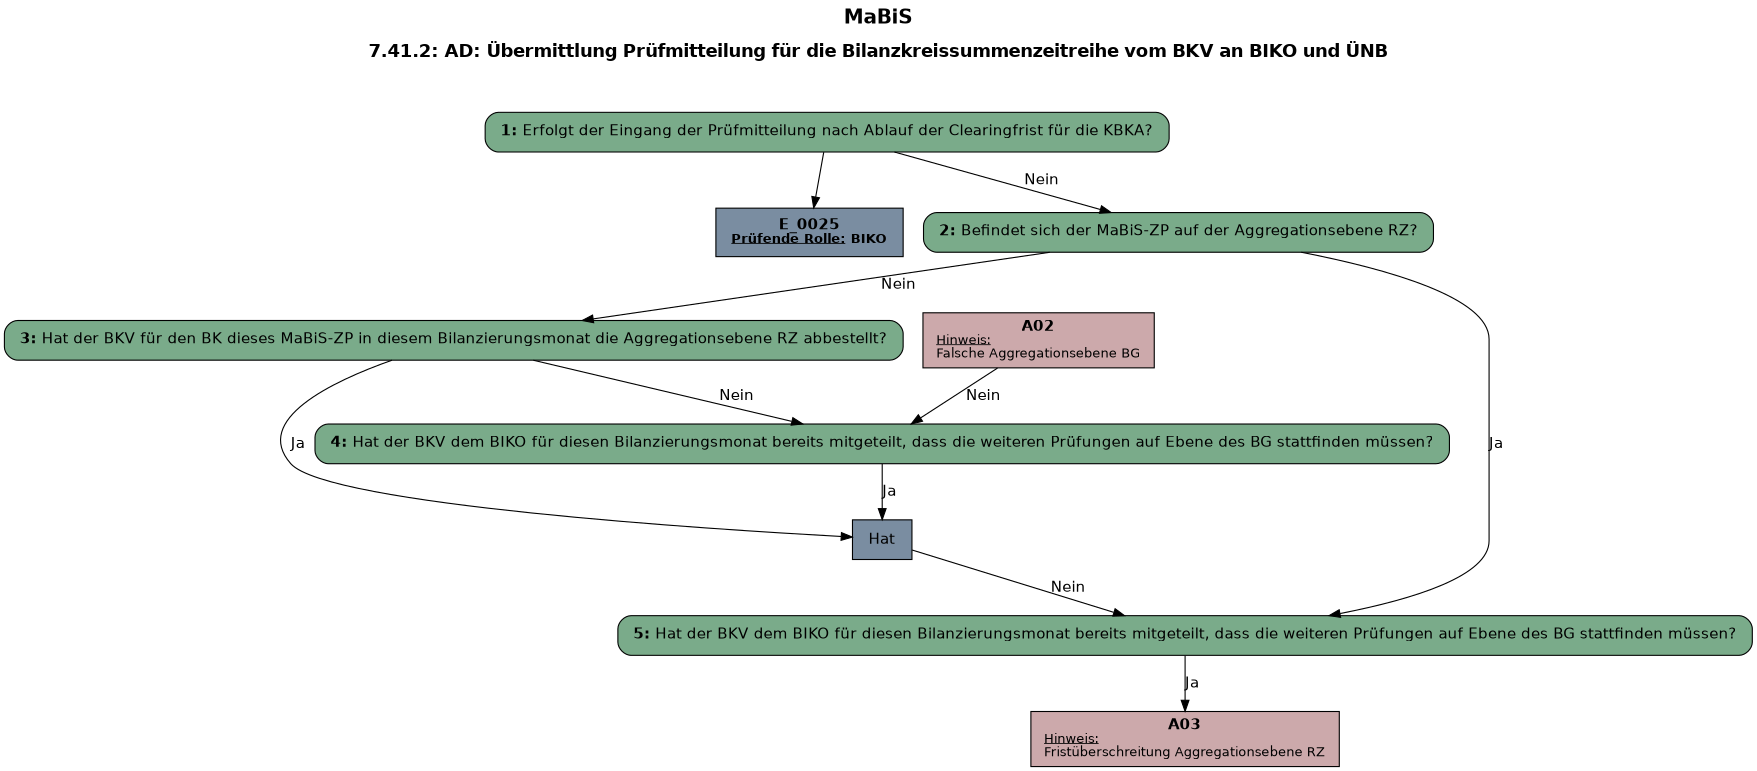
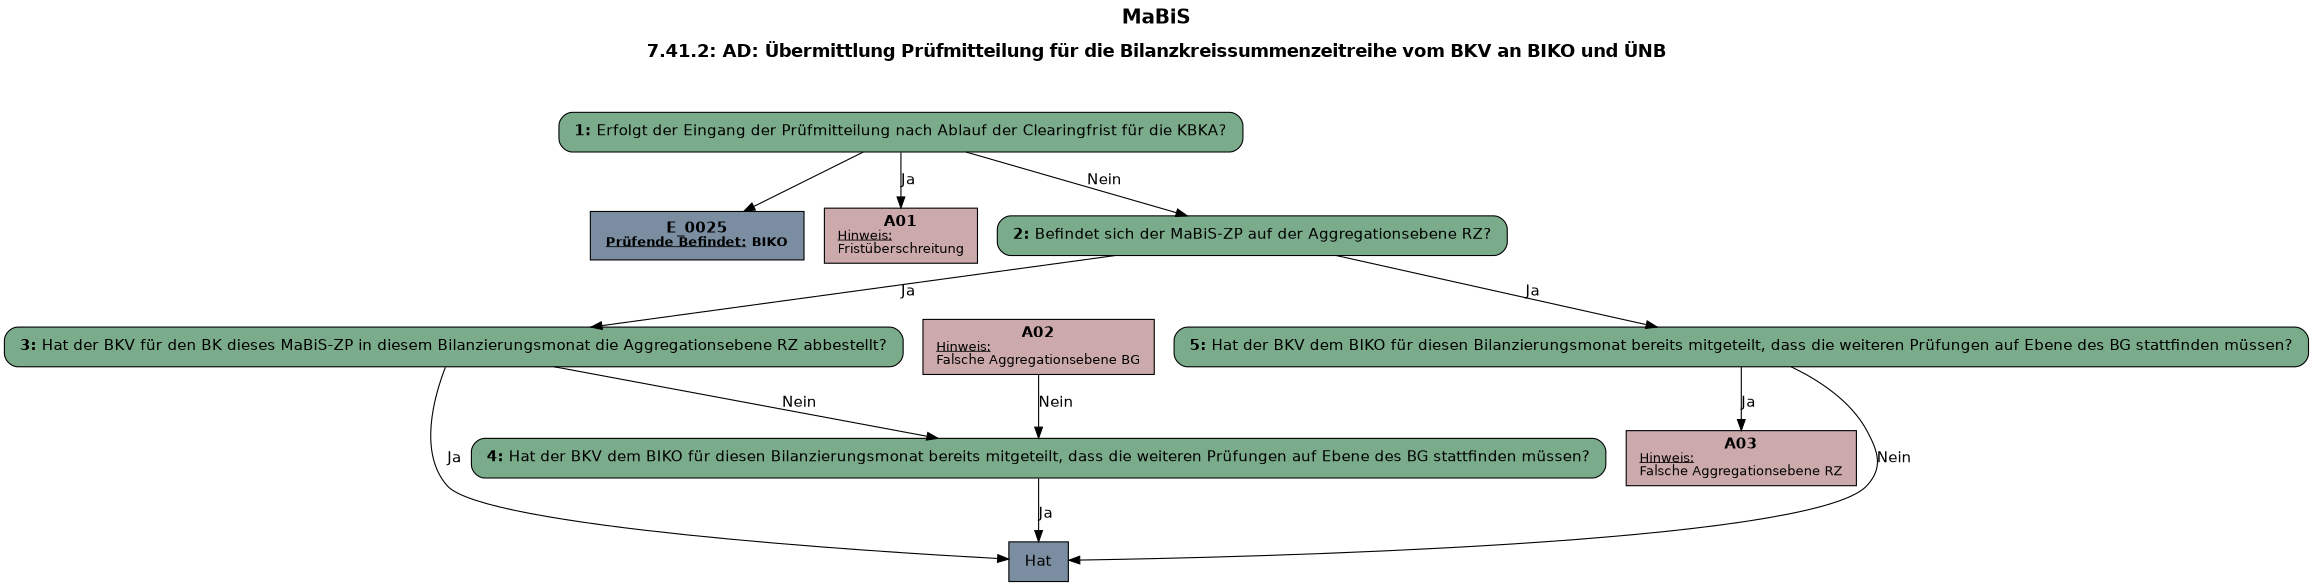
node "A01": added
node "E_0025": text "Prüfende Rolle:" -> "Prüfende Befindet:"
edge "2:" -> "3:": label "Nein" -> "Ja"
edge "Hat" -> "5:": reversed
node "A03": text "Fristüberschreitung Aggregationsebene RZ" -> "Falsche Aggregationsebene RZ"
